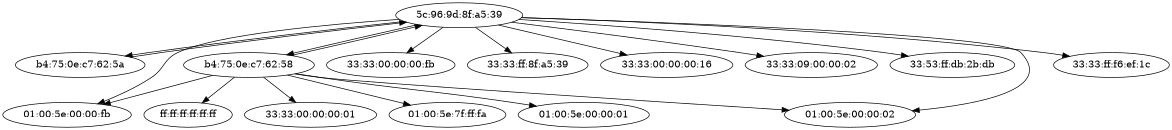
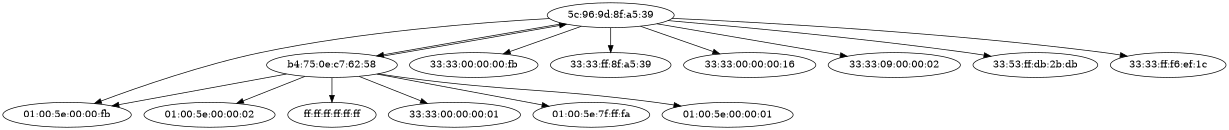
edge "5c:96:9d:8f:a5:39" -> "01:00:5e:00:00:02": removed
node "b4:75:0e:c7:62:5a": removed
